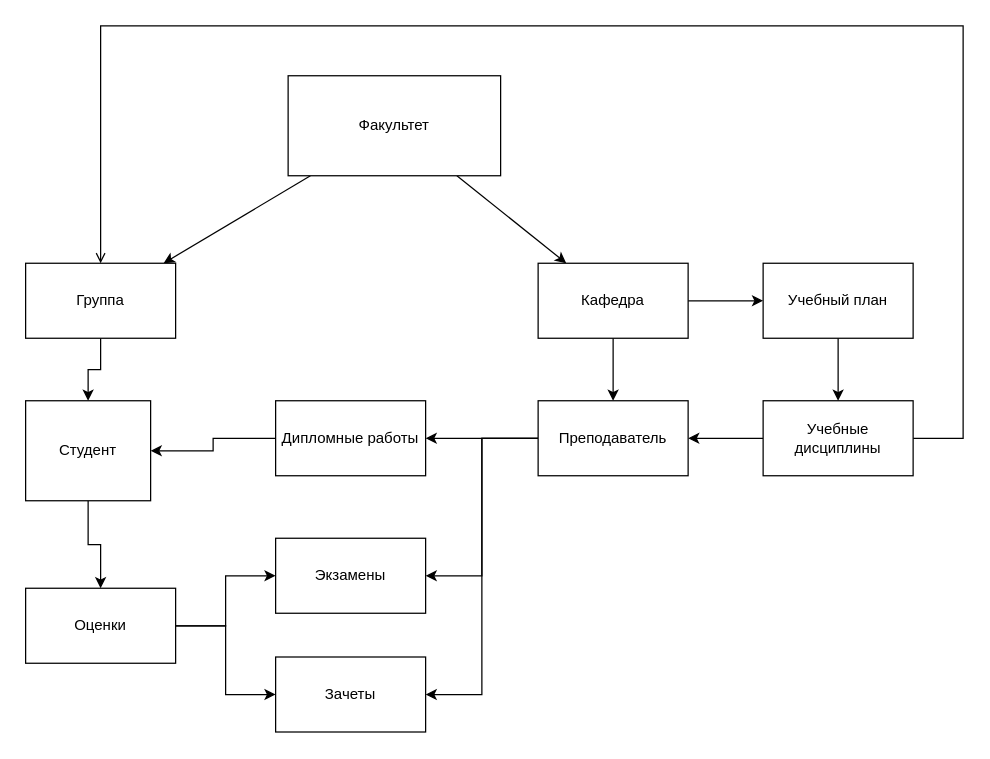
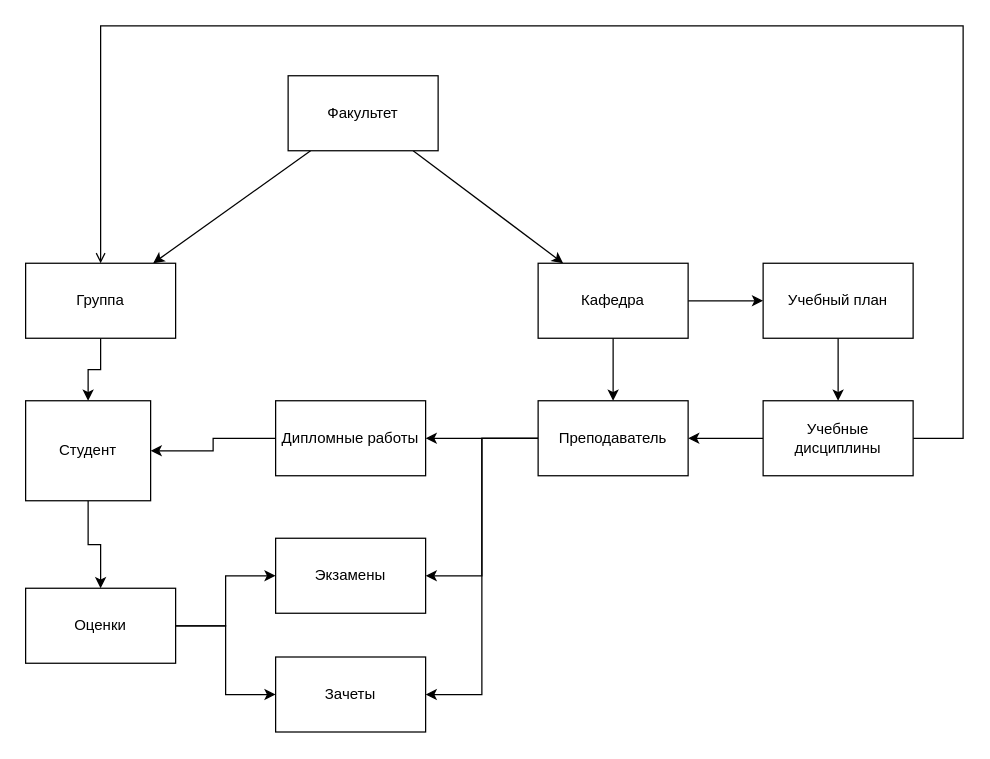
node "Факультет": size 213x100 -> 150x75
